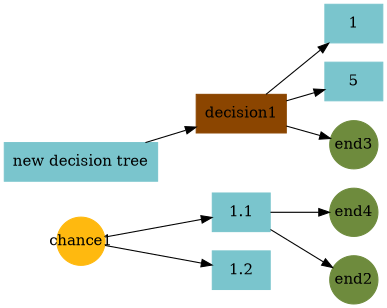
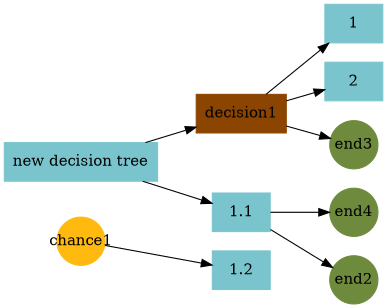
node "5": label "5" -> "2"
edge "chance1" -> "1.1": now "new decision tree" -> "1.1"
